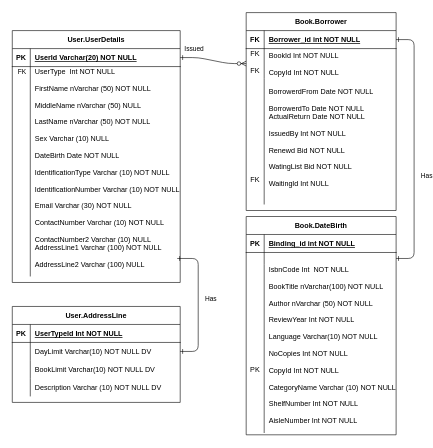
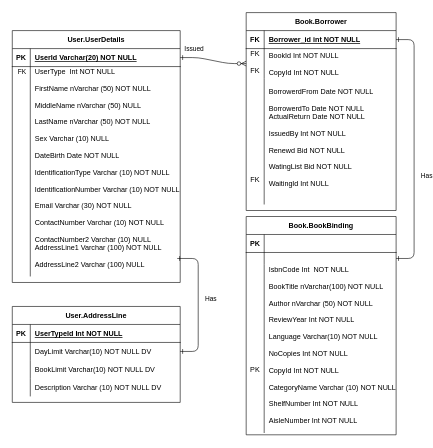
node "Book.DateBirth": label "Book.DateBirth" -> "Book.BookBinding"
node "Binding_id int NOT NULL": removed
